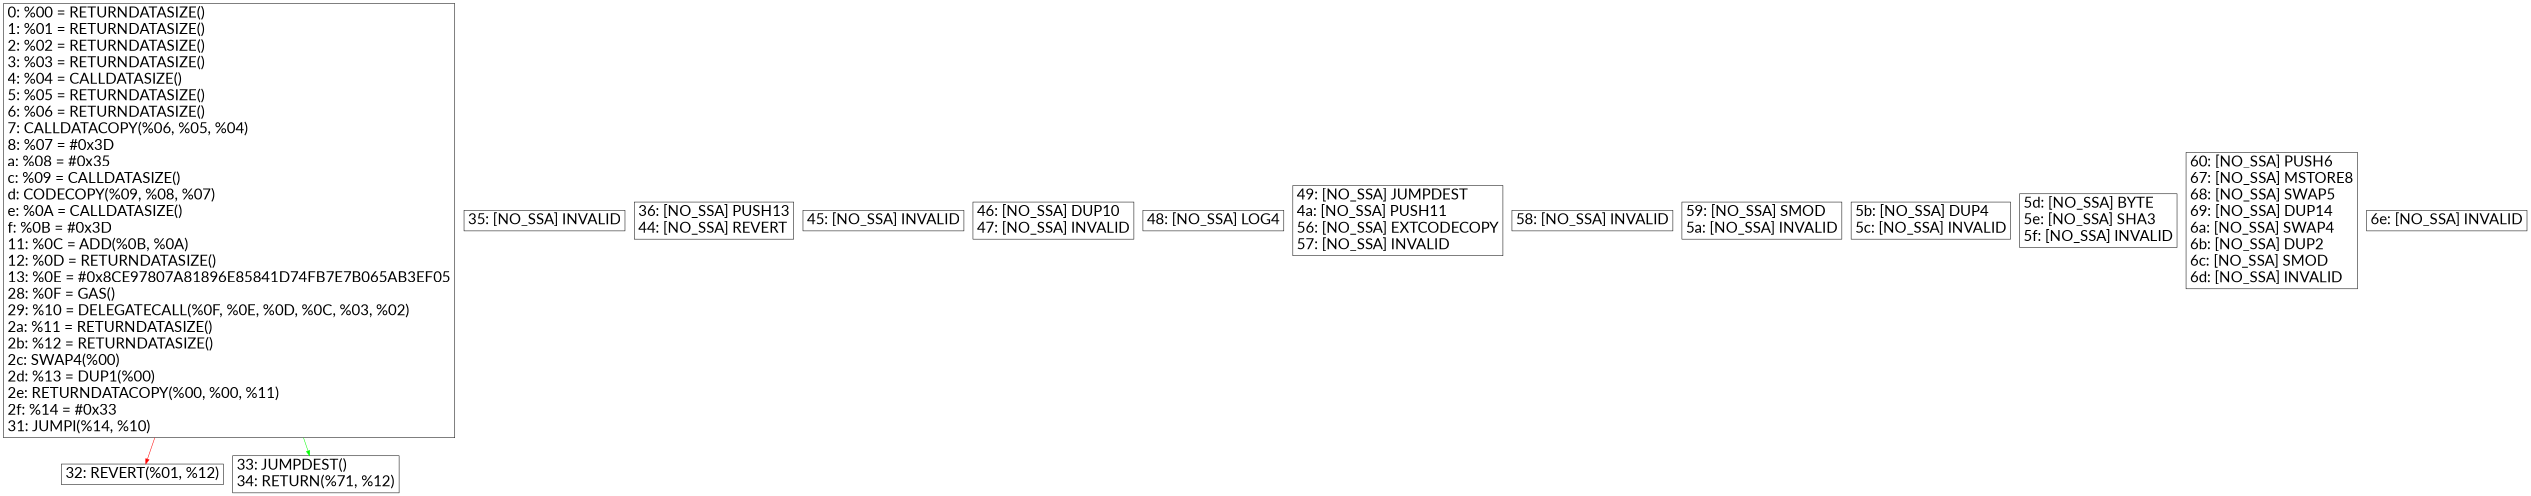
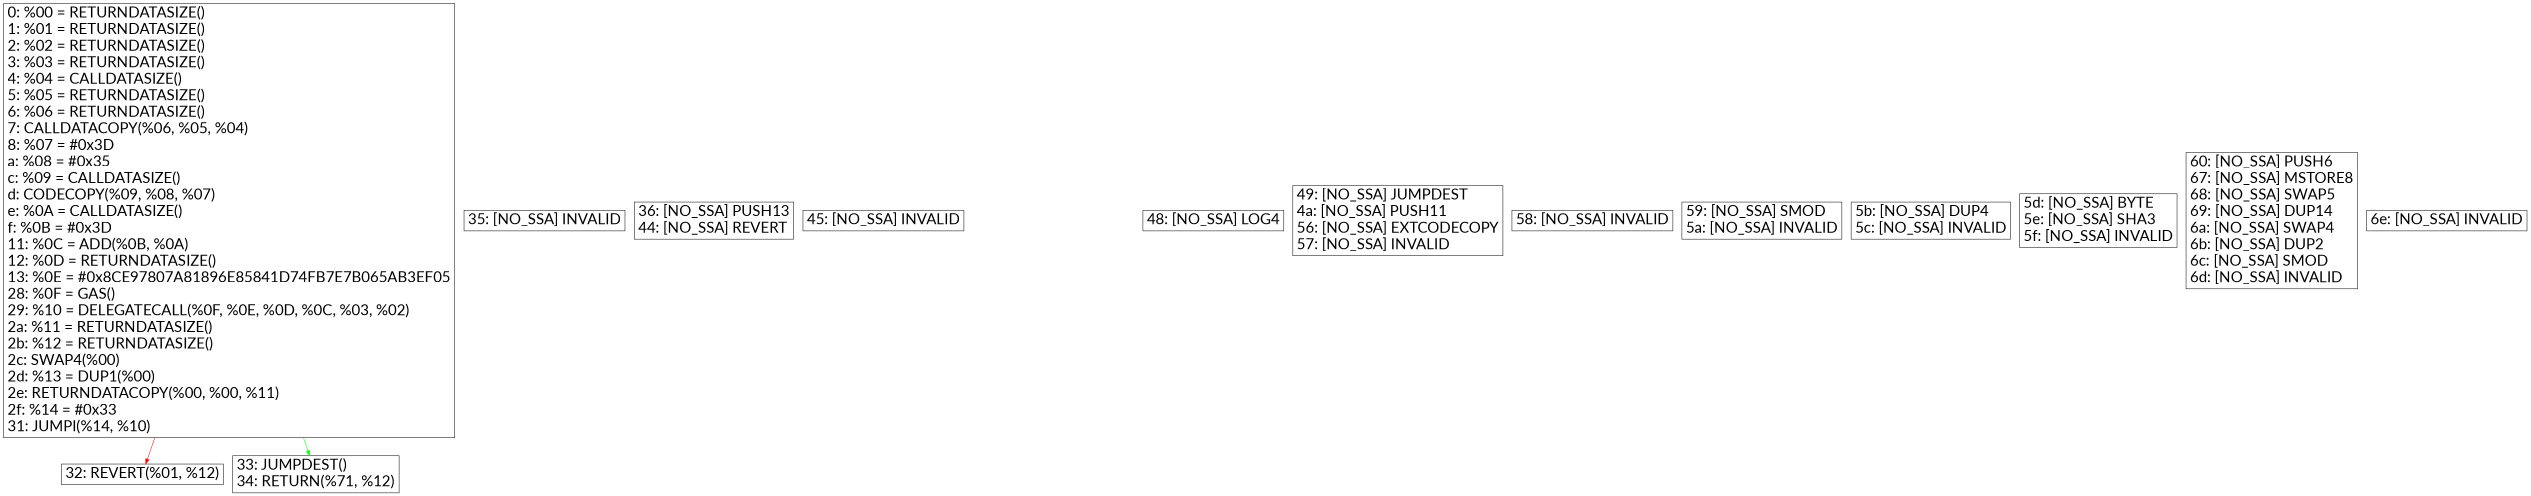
node "46: [NO_SSA] DUP10 47: [NO_SSA] INVALID": removed
